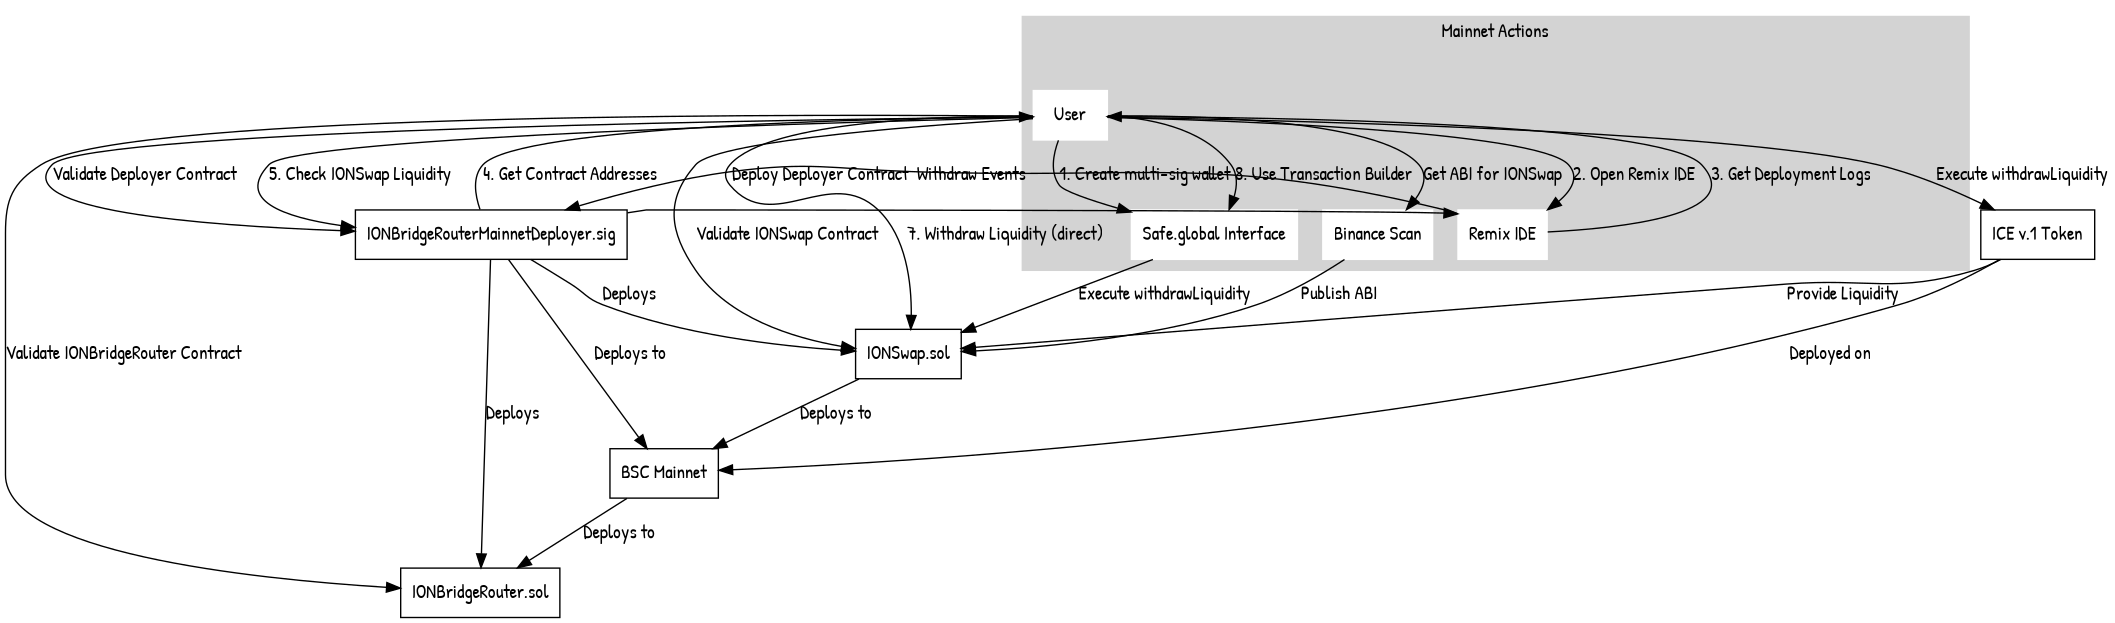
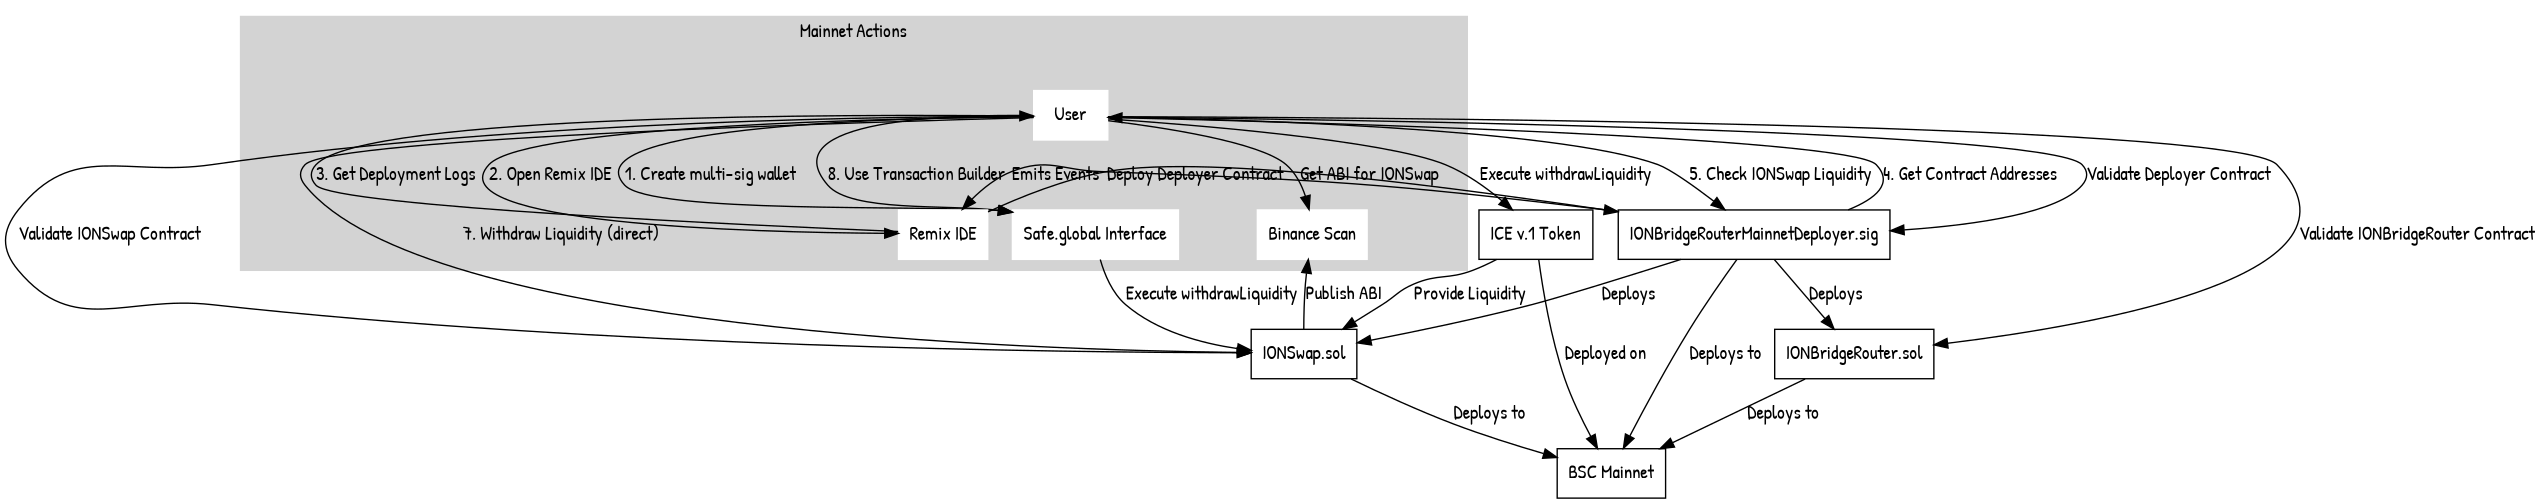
edge "IONBridgeRouterMainnetDeployer.sig" -> "Remix IDE": label "Withdraw Events" -> "Emits Events"
edge "Binance Scan" -> "IONSwap.sol": reversed
edge "BSC Mainnet" -> "IONBridgeRouter.sol": reversed
